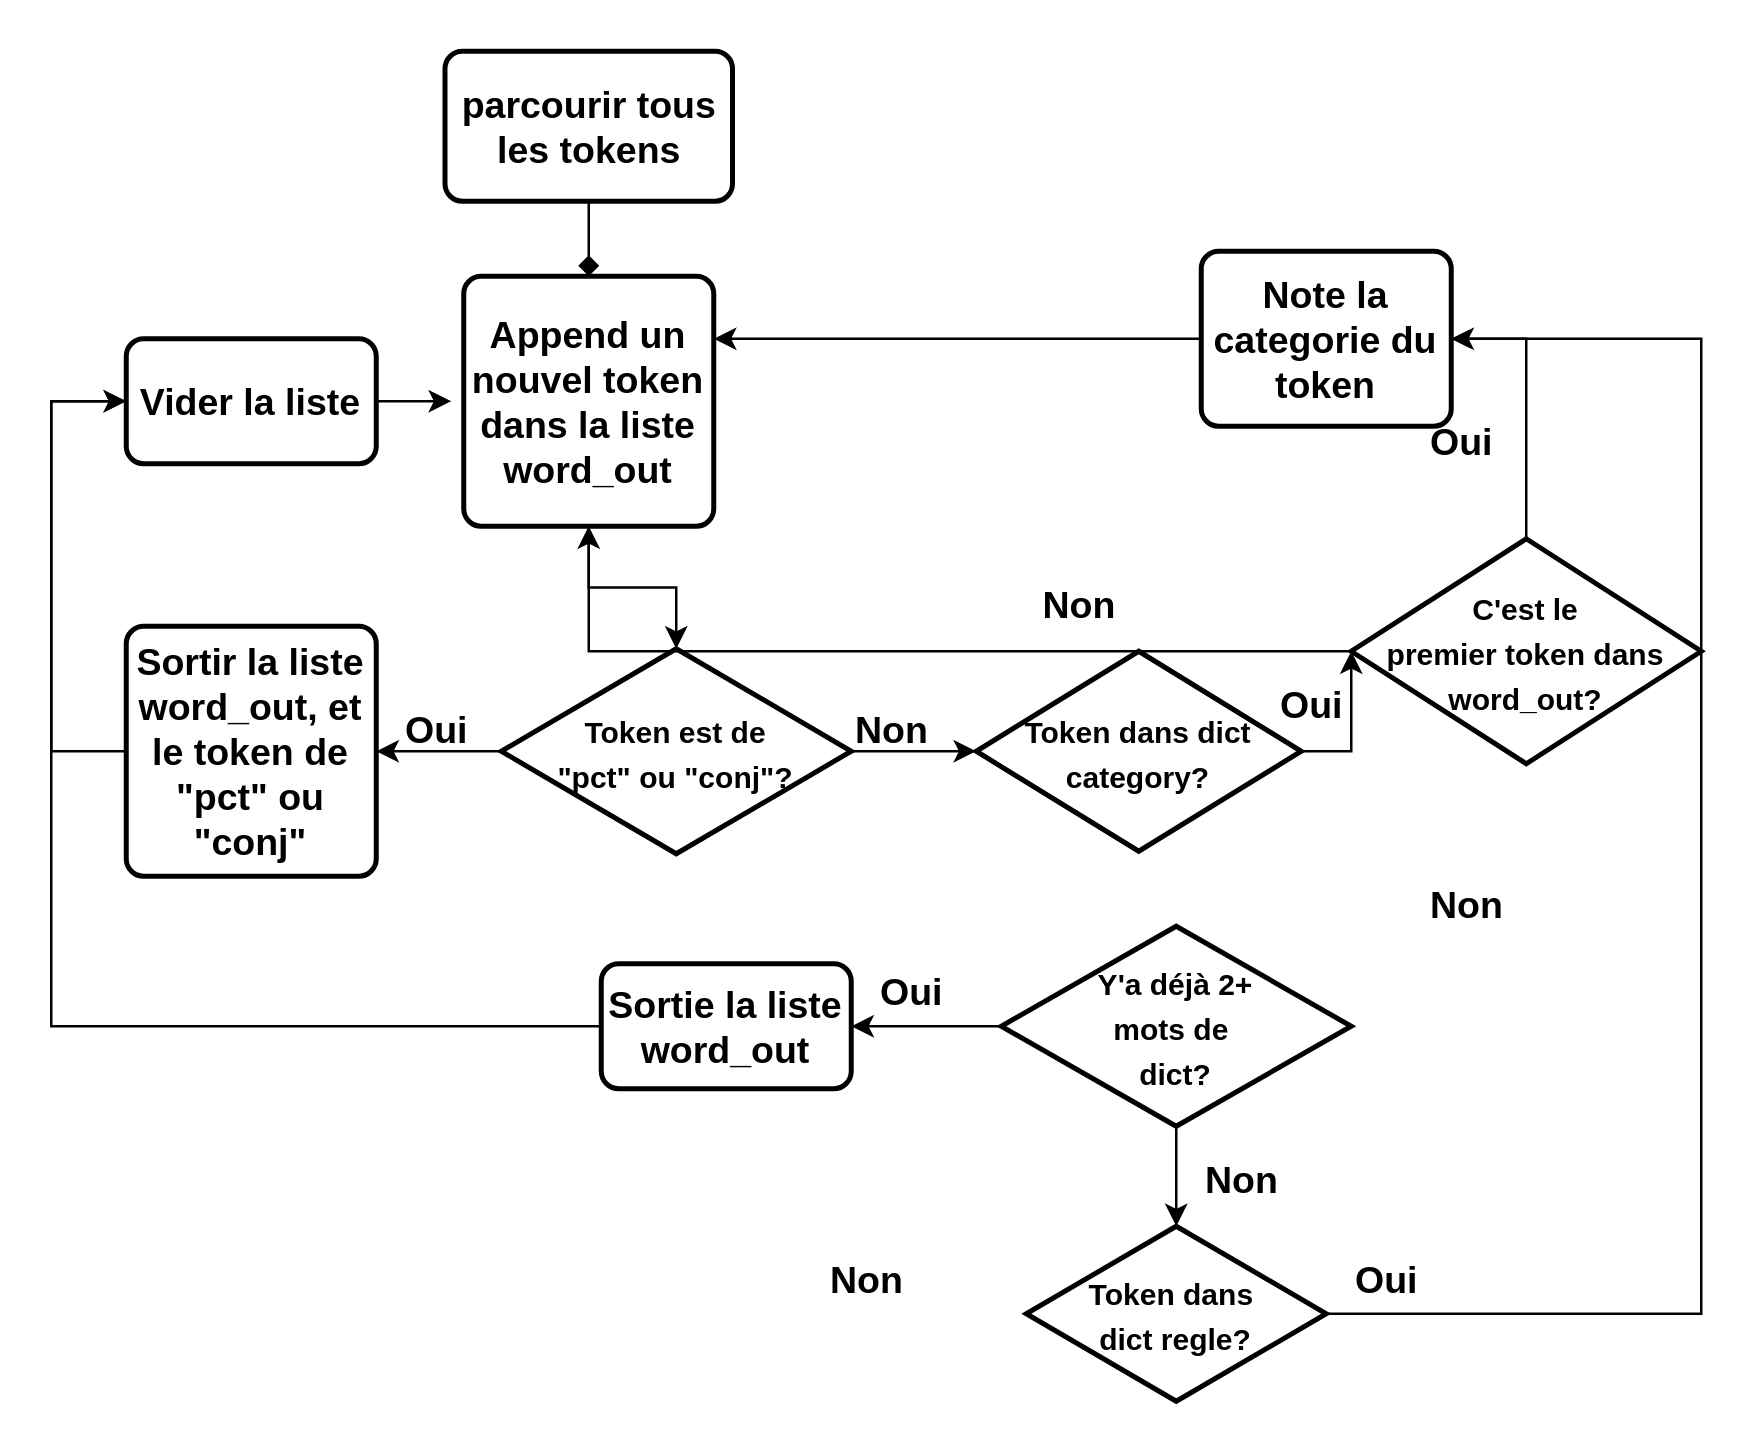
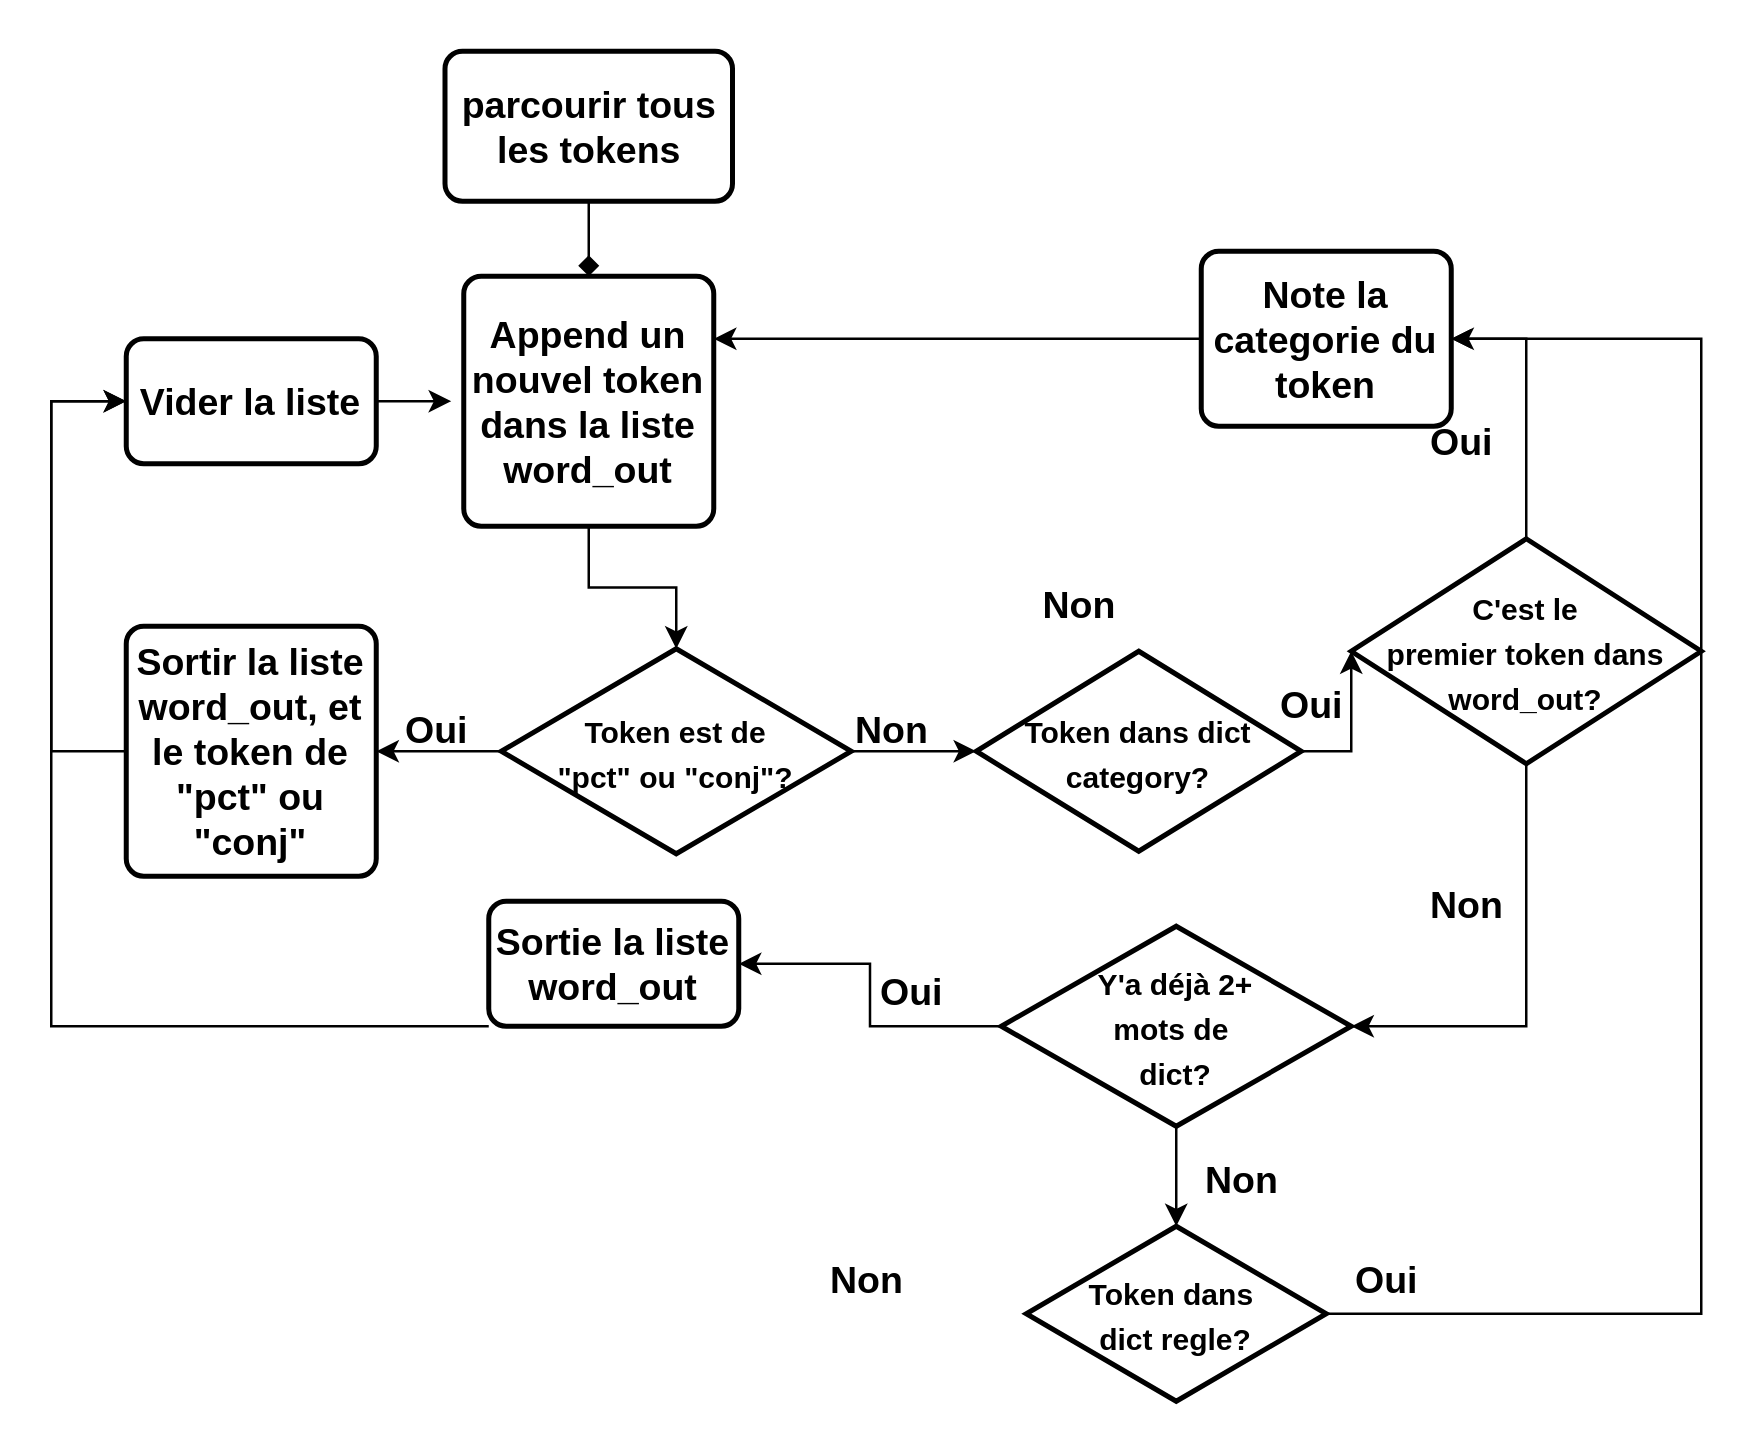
edge "C'est le premier token dans word_out?" -> "Append un nouvel token dans la liste word_out": now "C'est le premier token dans word_out?" -> "Y'a déjà 2+ mots de dict?"
node "Sortie la liste word_out": moved (726, 1026) -> (614, 964)
